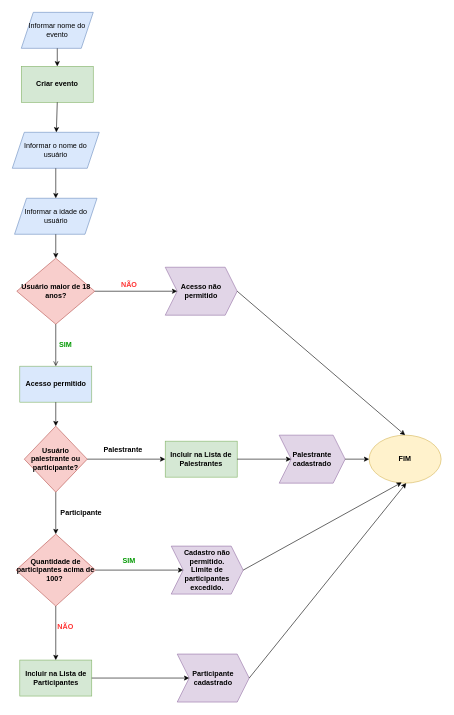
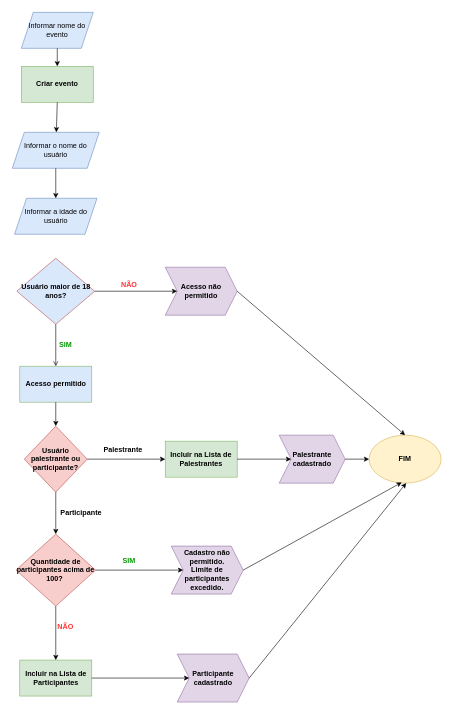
edge "Informar a idade do usuário" -> "Usuário maior de 18 anos?": removed
node "Usuário maior de 18 anos?": fillcolor #f8cecc -> #dae8fc
